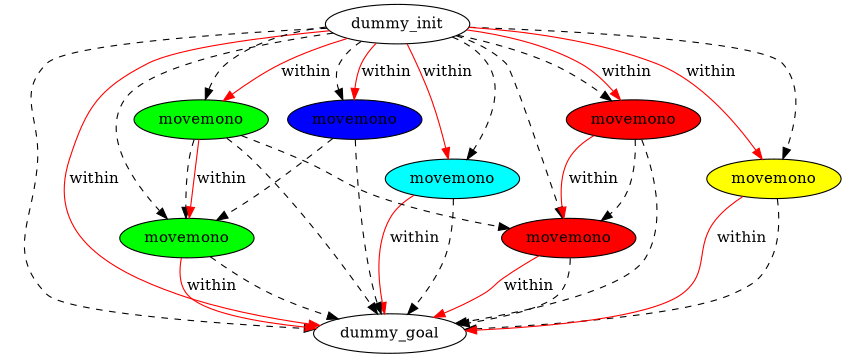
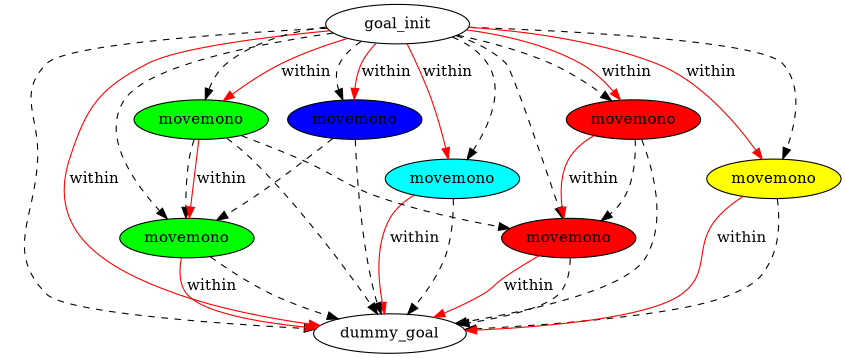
node "dummy_init": label "dummy_init" -> "goal_init"
